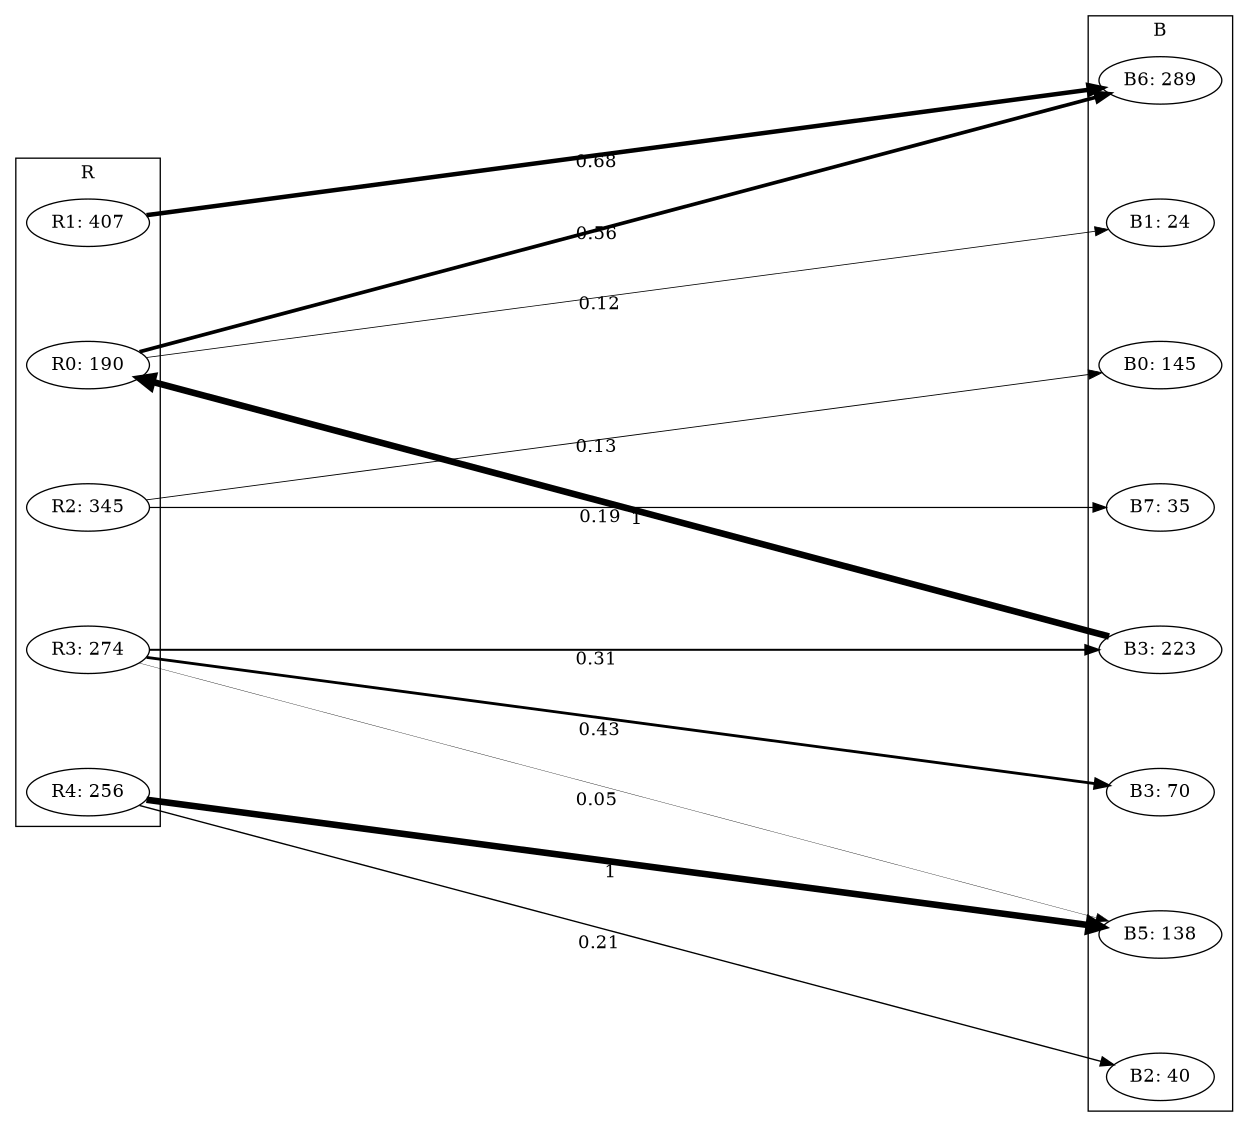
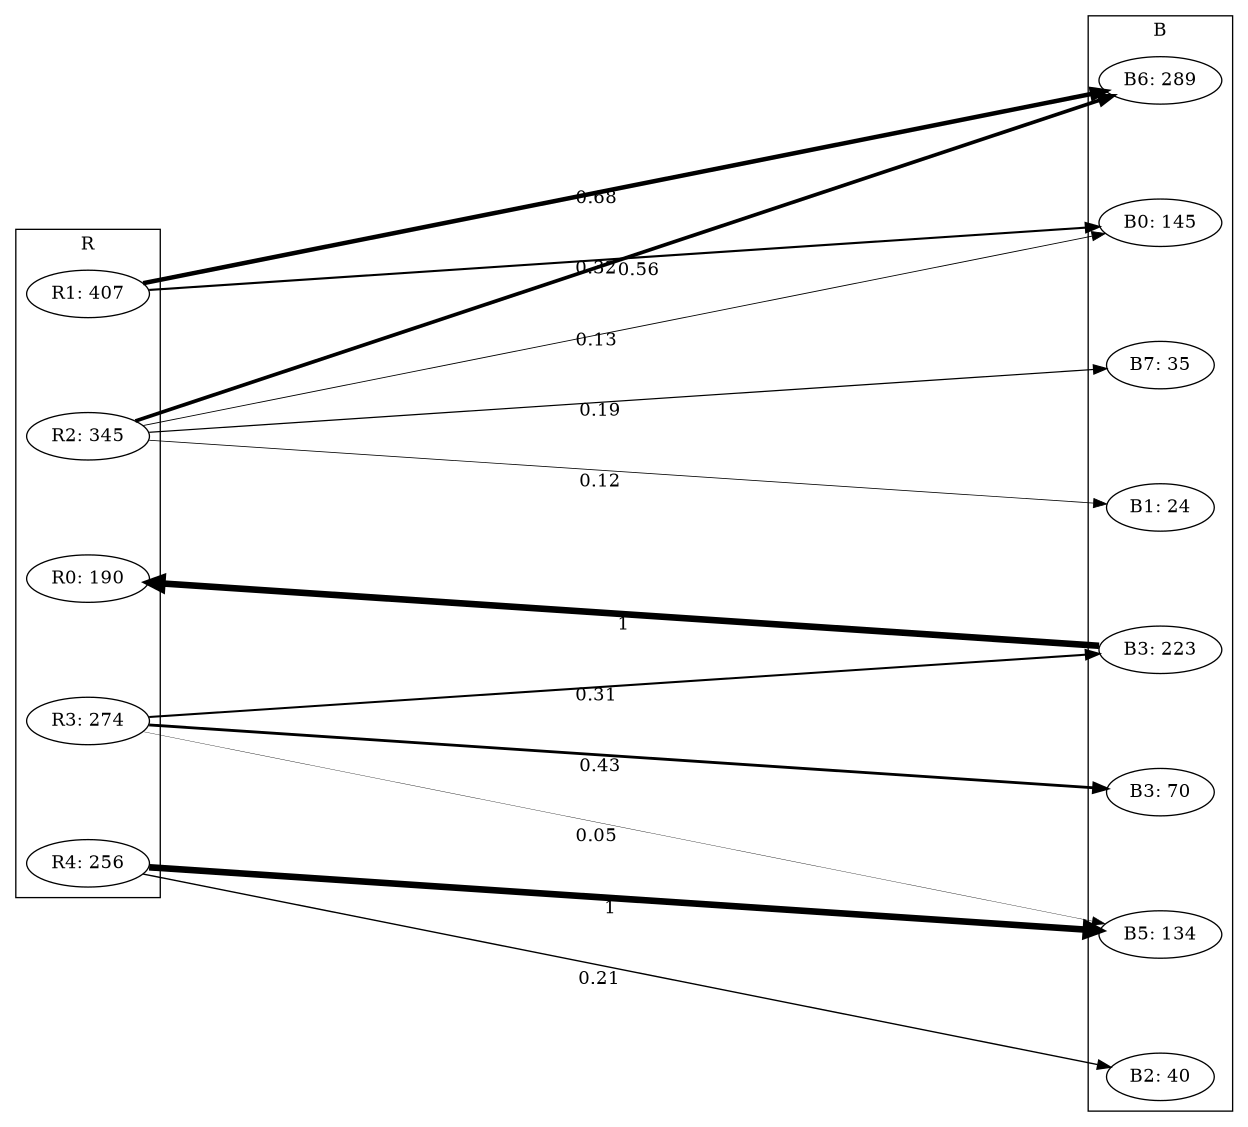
edge "R0: 190" -> "B6: 289": now "R2: 345" -> "B6: 289"
edge "R1: 407" -> "B0: 145": added, label "0.32"
edge "R0: 190" -> "B1: 24": now "R2: 345" -> "B1: 24"
node "B5: 138": label "B5: 138" -> "B5: 134"
